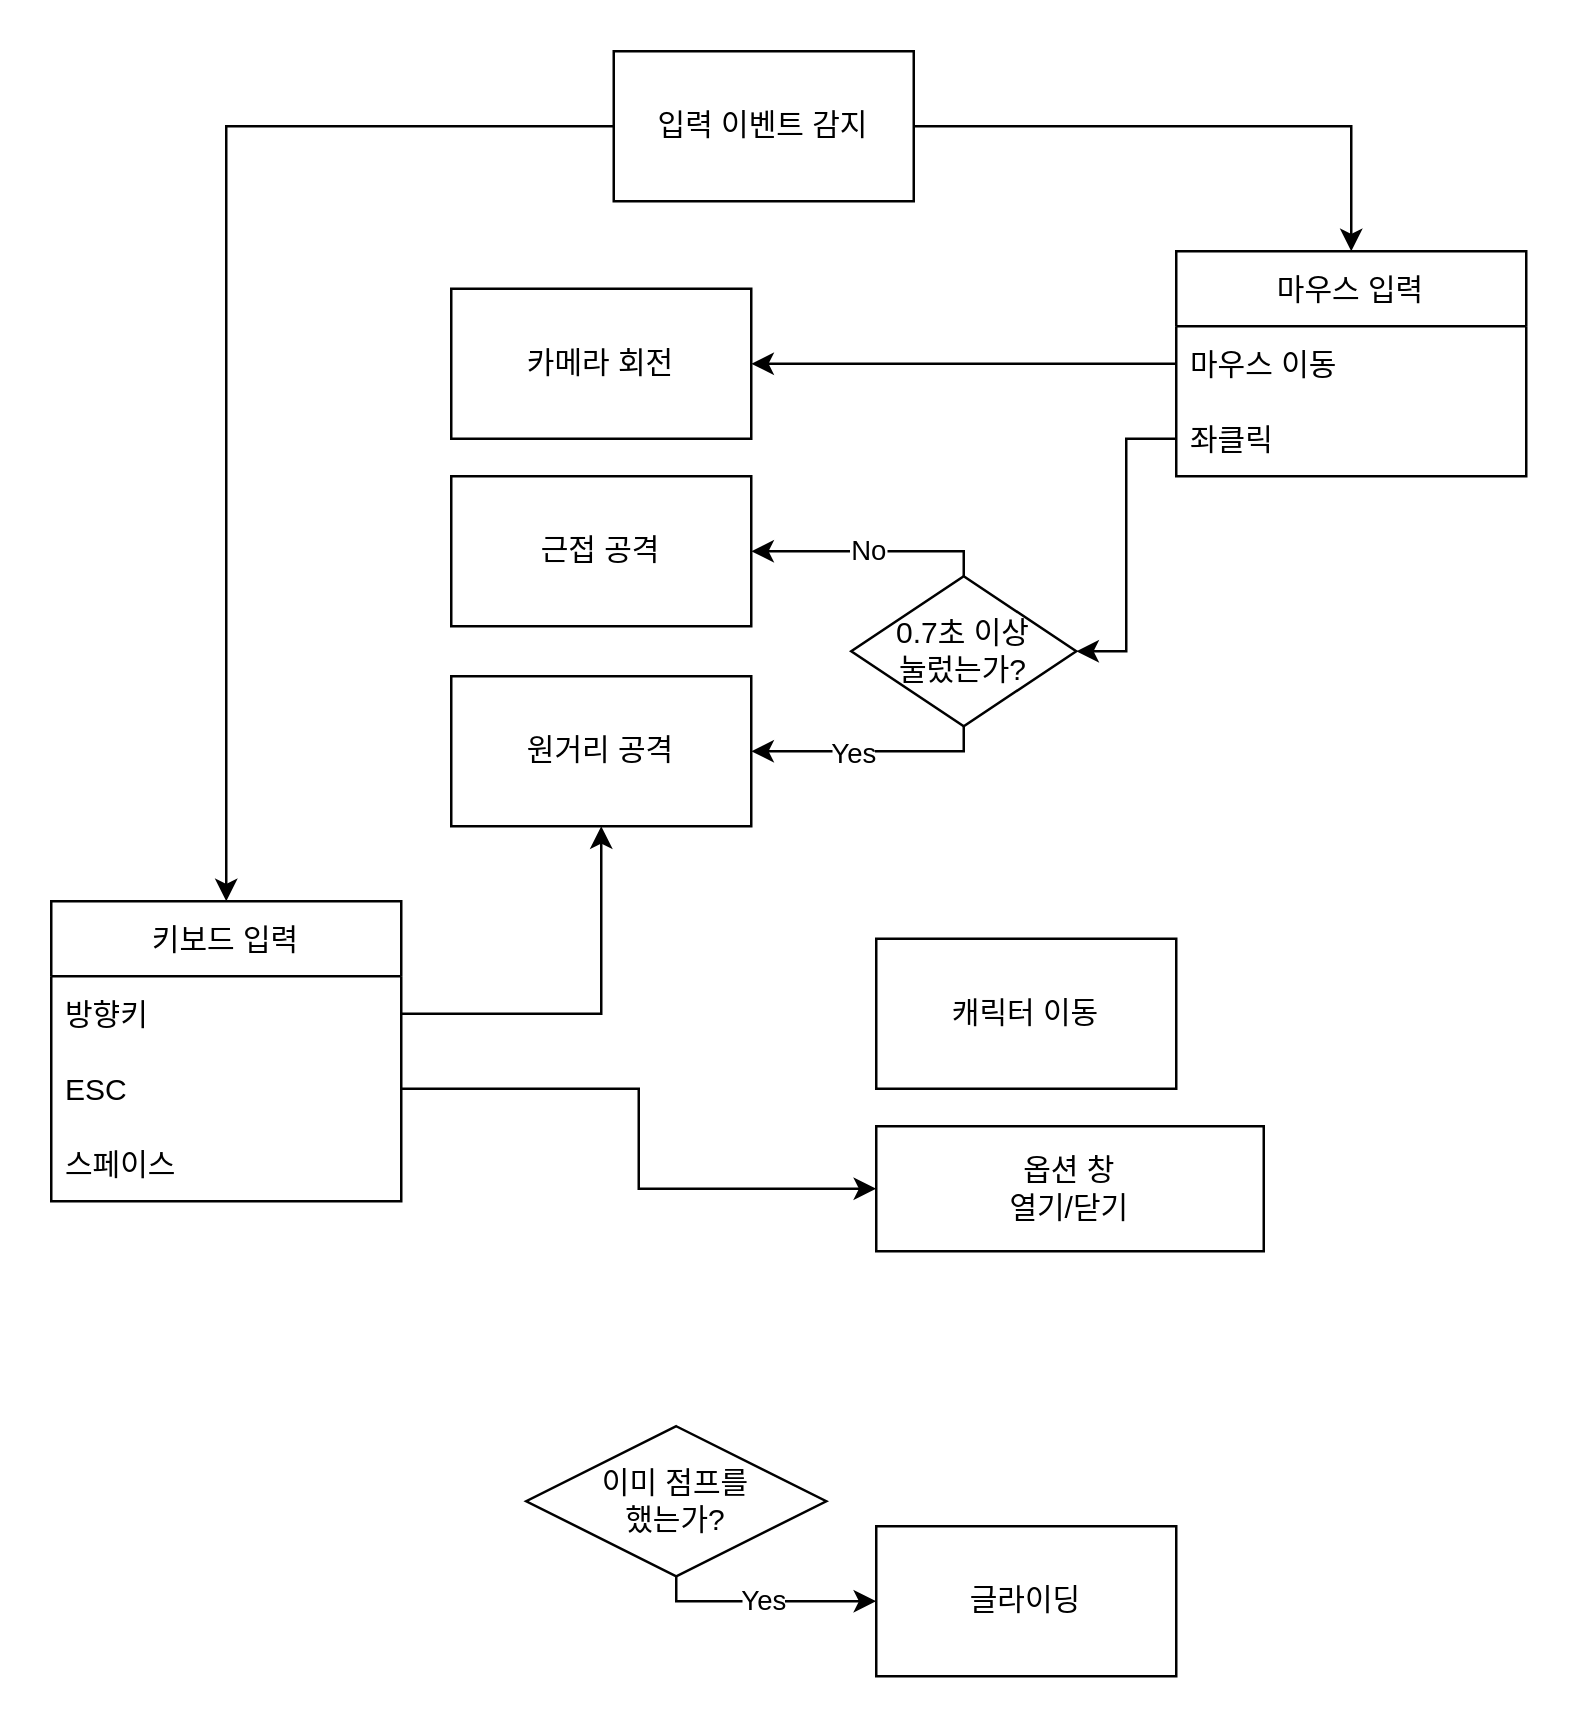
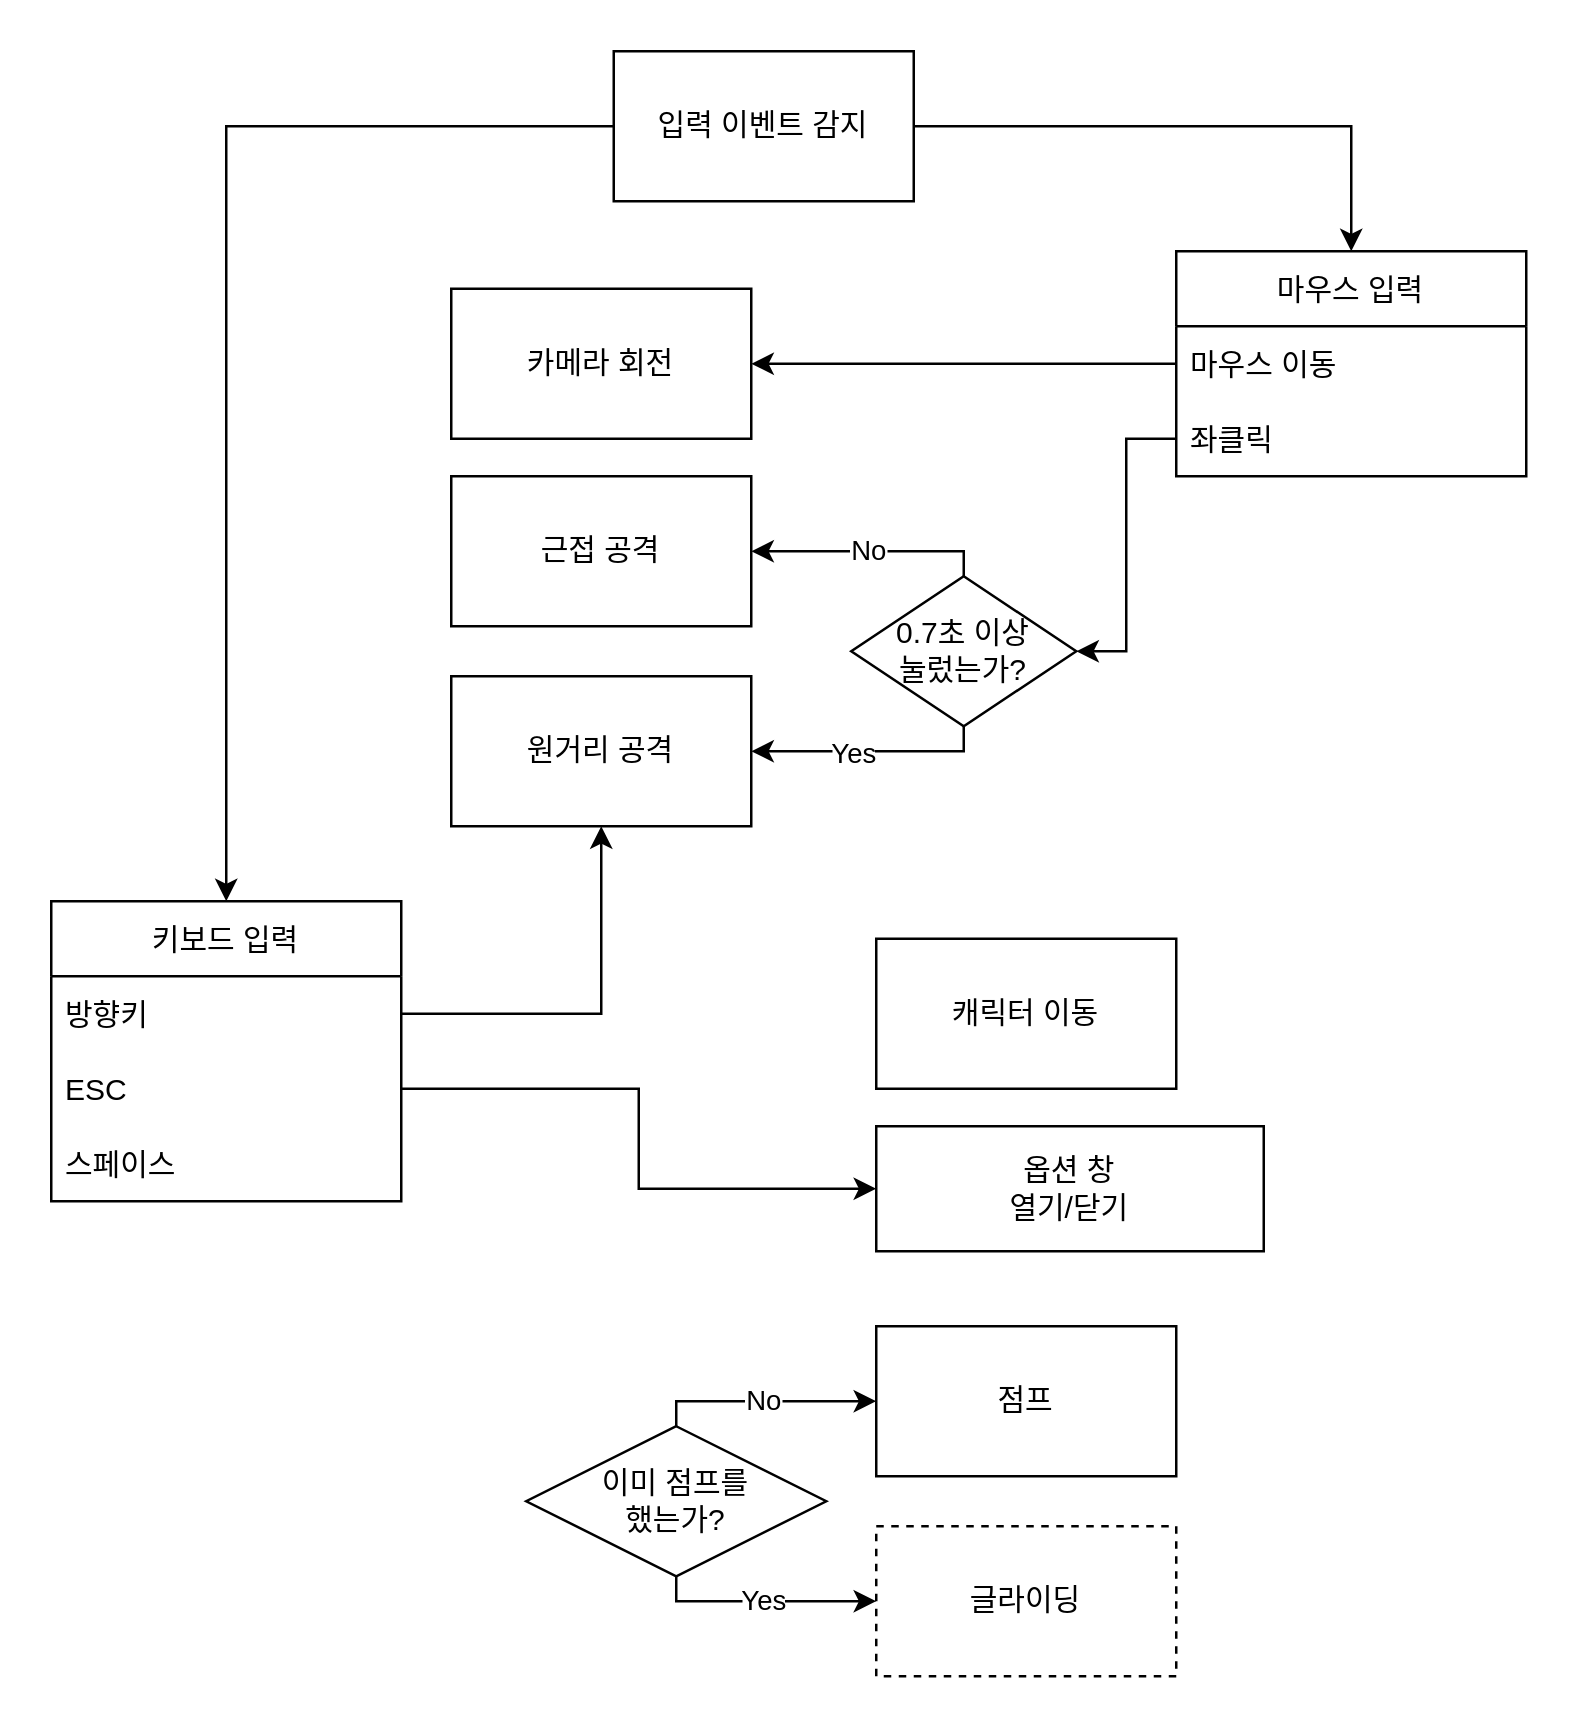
edge "이미 점프를 했는가?" -> "점프": added, label "No"
node "점프": added
node "글라이딩": style solid -> dashed
